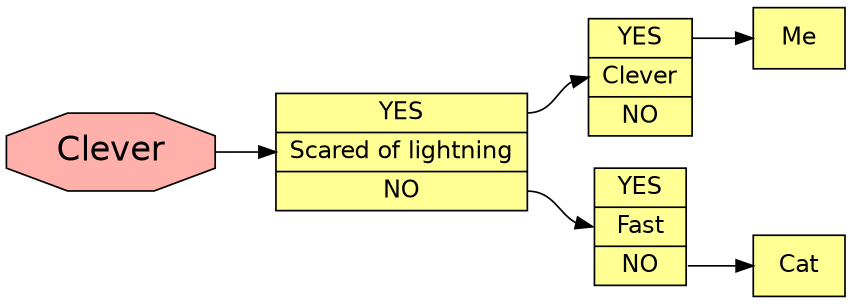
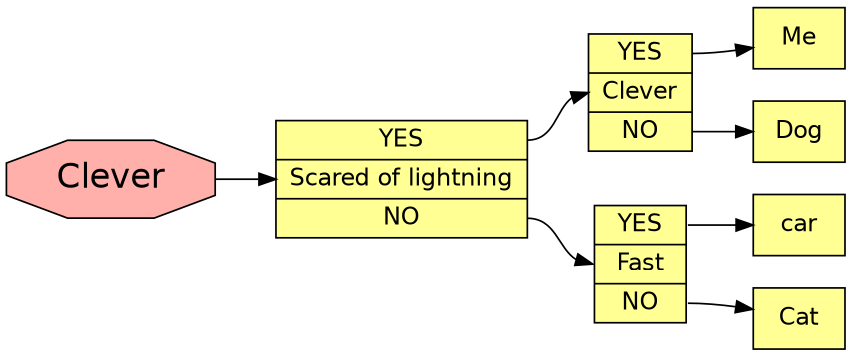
node "Dog": added
node "car": added
